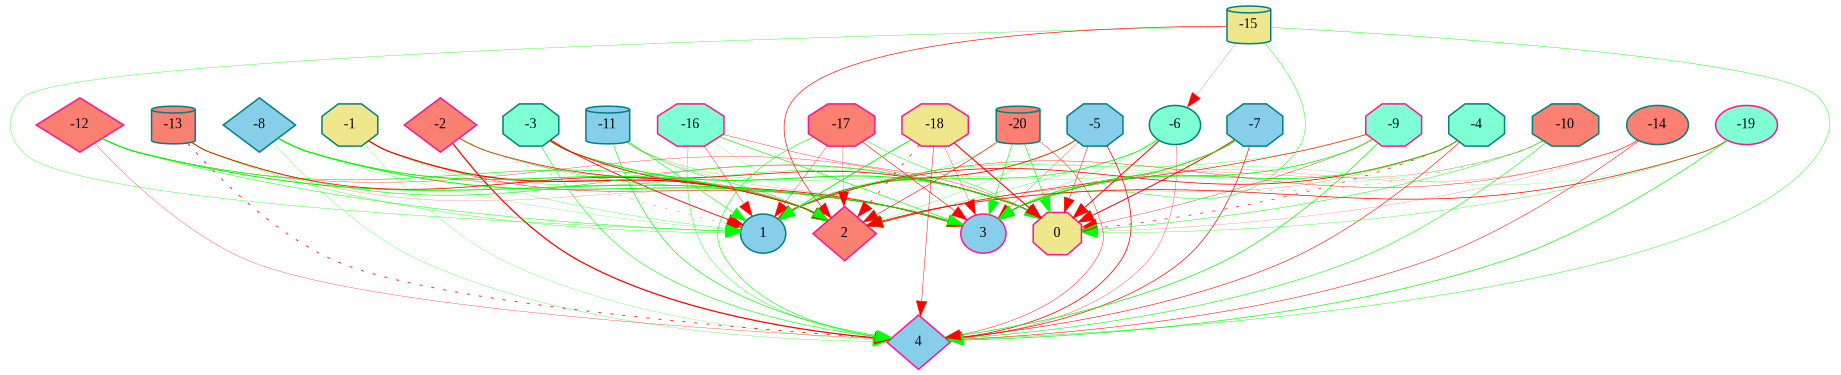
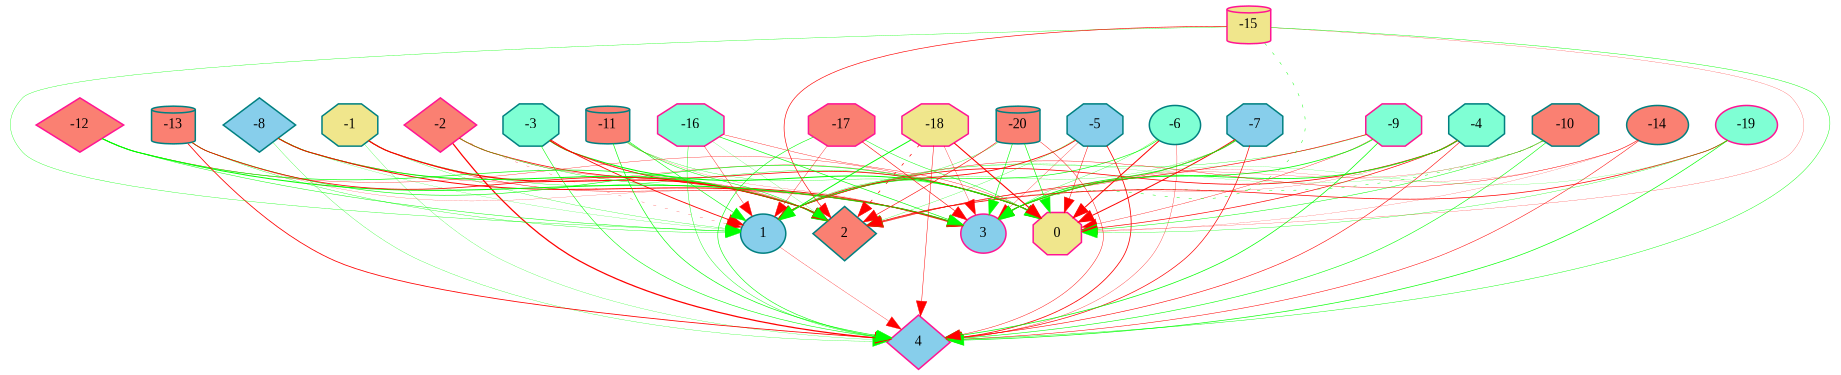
node "-15": color teal -> deeppink
edge "-15" -> "-6": now "-15" -> "0"
node "-11": fillcolor skyblue -> salmon
edge "-15" -> "3": style solid -> dotted
edge "-17" -> "2": removed
edge "-6" -> "2": removed
edge "-8" -> "3": color green -> red
edge "-4" -> "0": style dotted -> solid
node "2": color deeppink -> teal
edge "-13" -> "4": style dotted -> solid
edge "-12" -> "4": now "1" -> "4"
